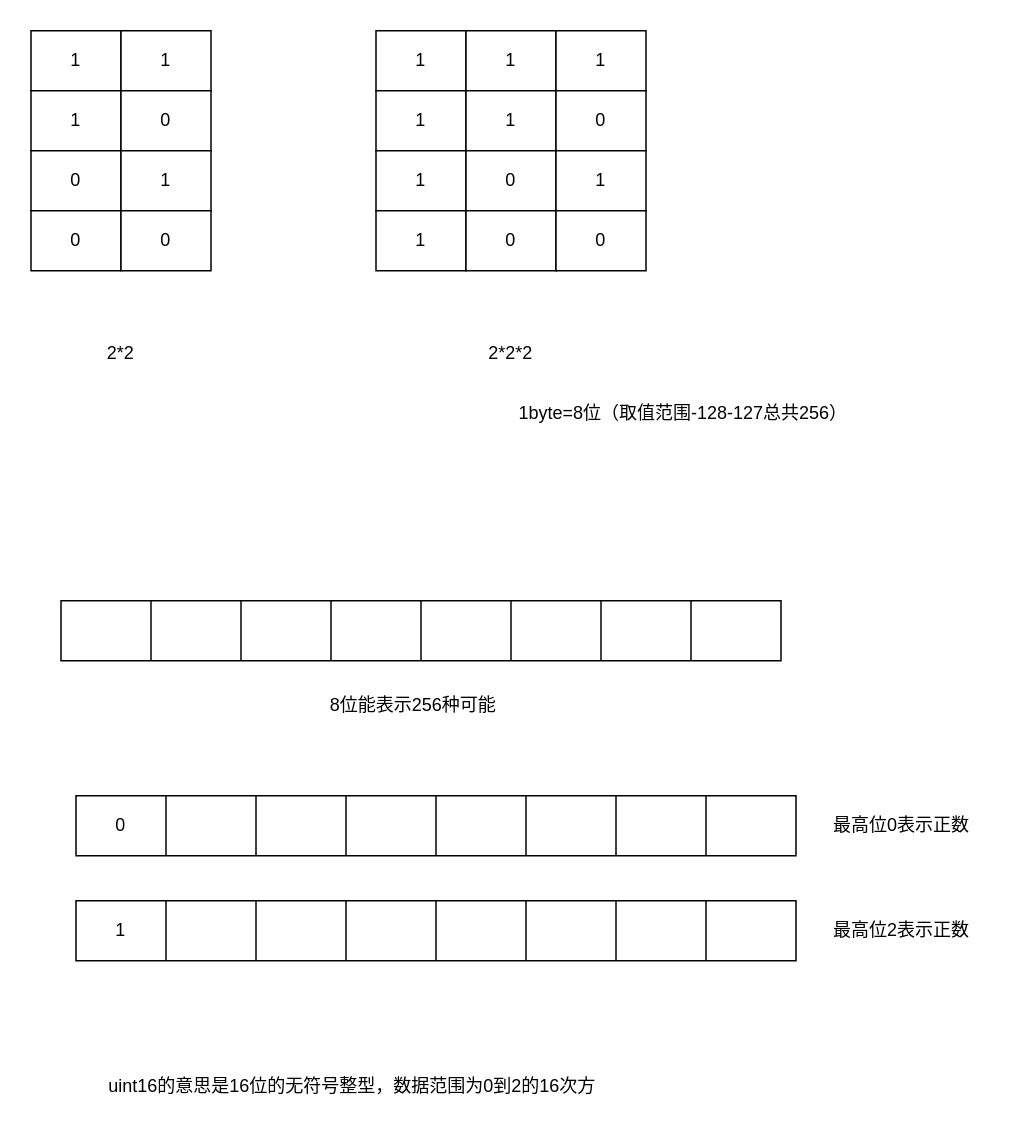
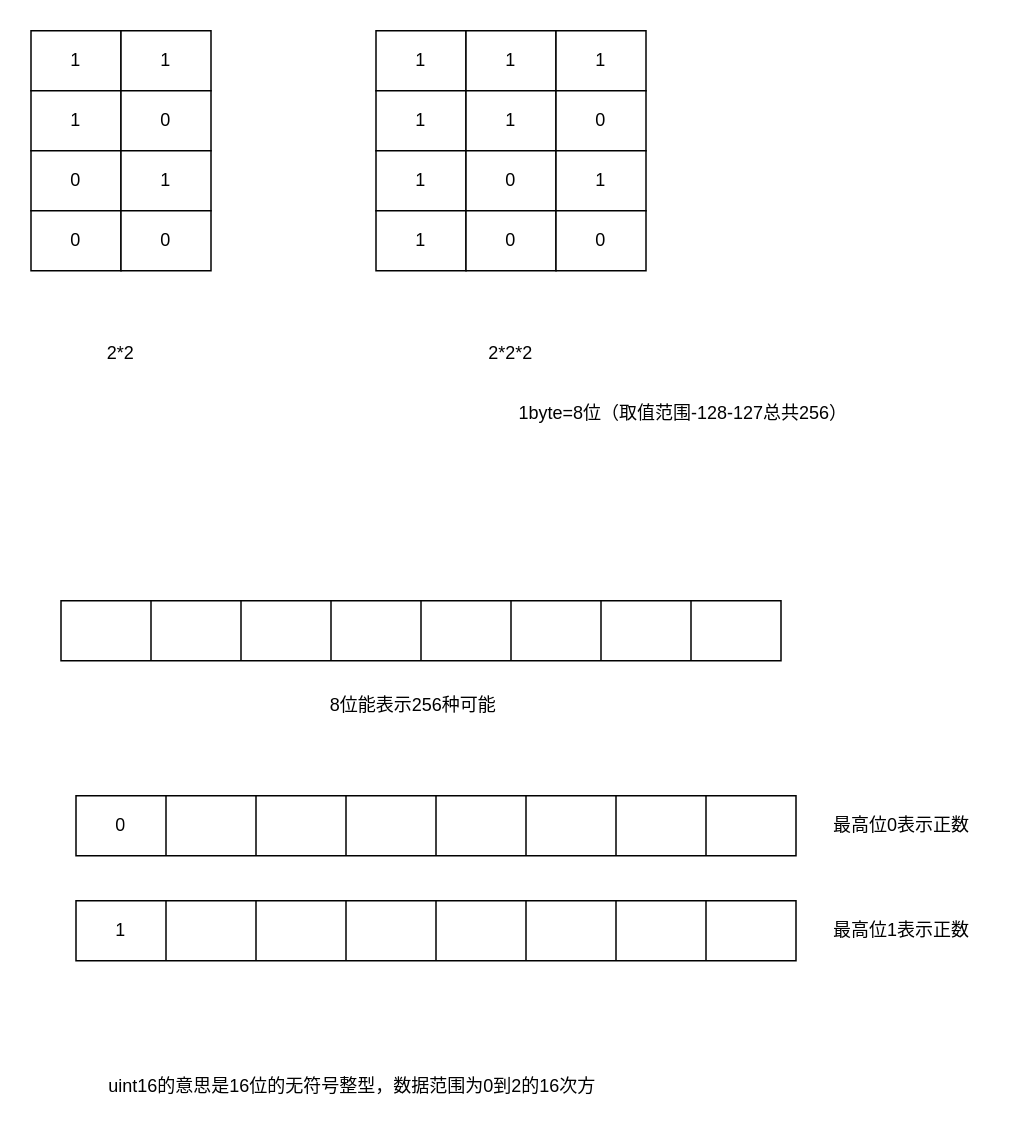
node "最高位2表示正数": label "最高位2表示正数" -> "最高位1表示正数"
